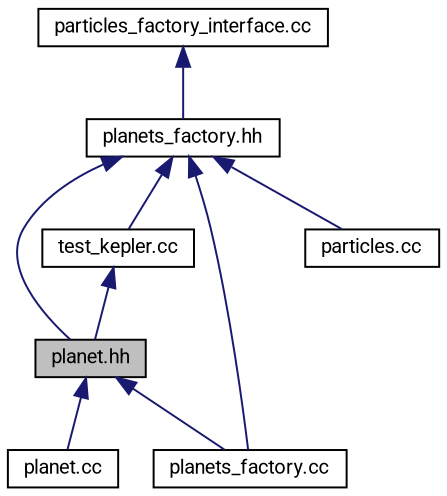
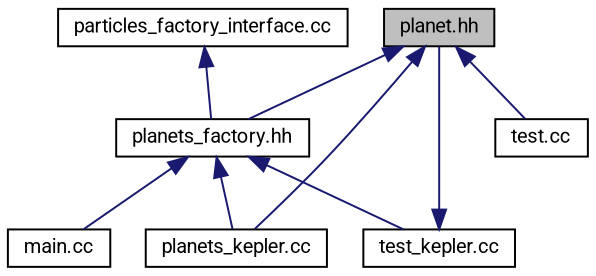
edge "planet.hh" -> "planets_factory.hh": reversed
node "particles.cc": label "particles.cc" -> "main.cc"
node "planet.cc": label "planet.cc" -> "test.cc"
node "planets_factory.cc": label "planets_factory.cc" -> "planets_kepler.cc"
